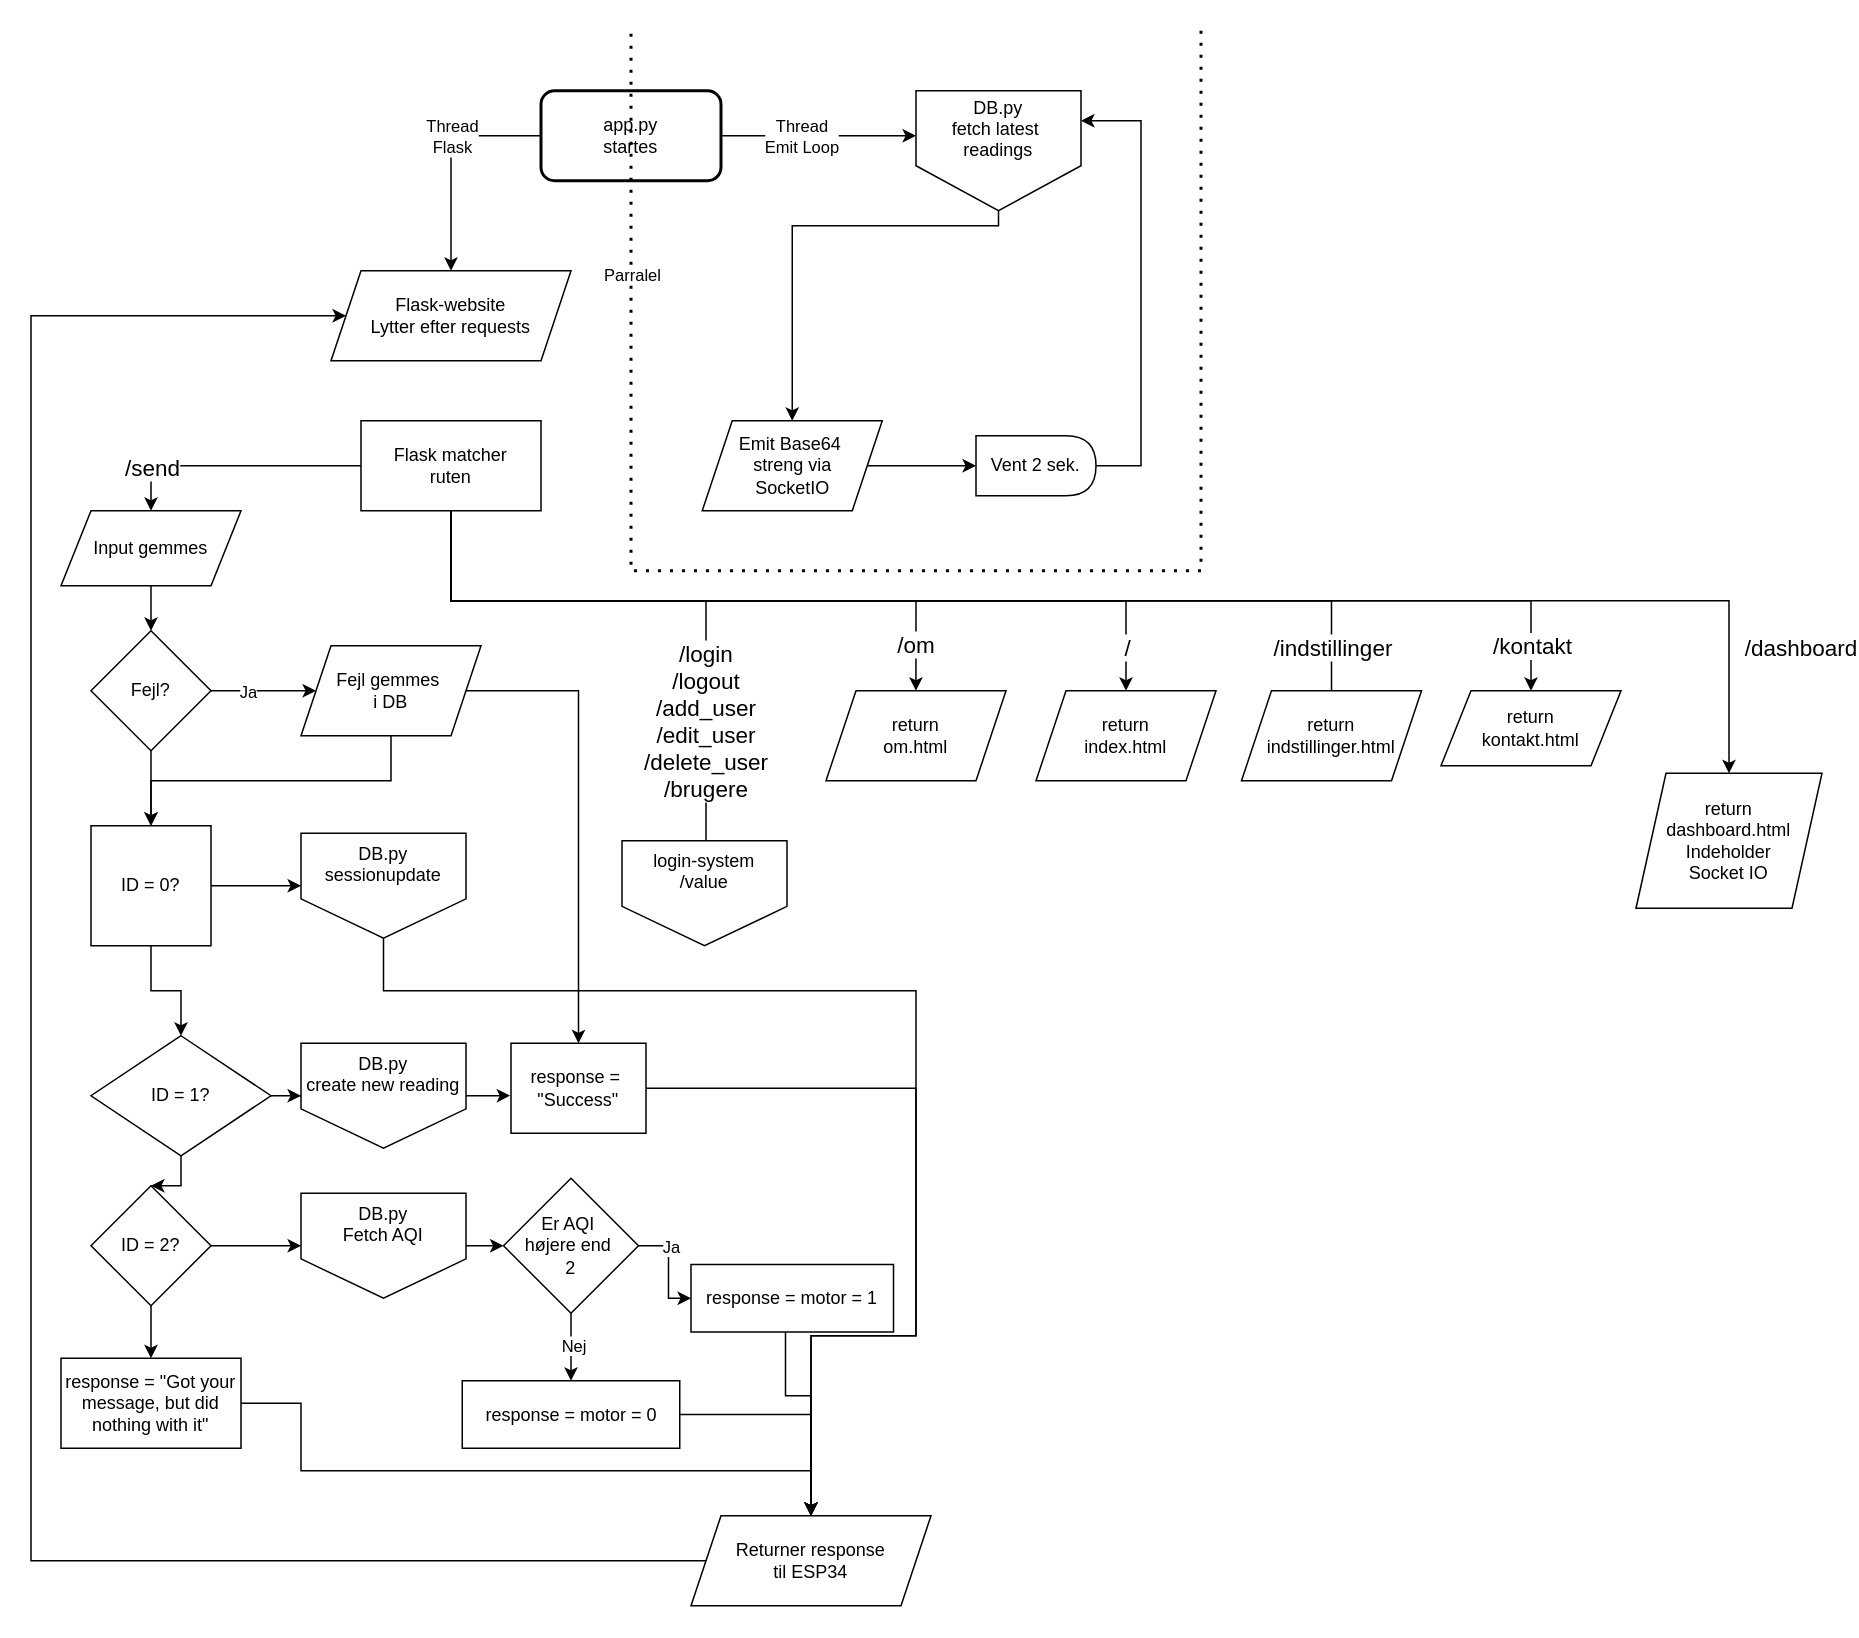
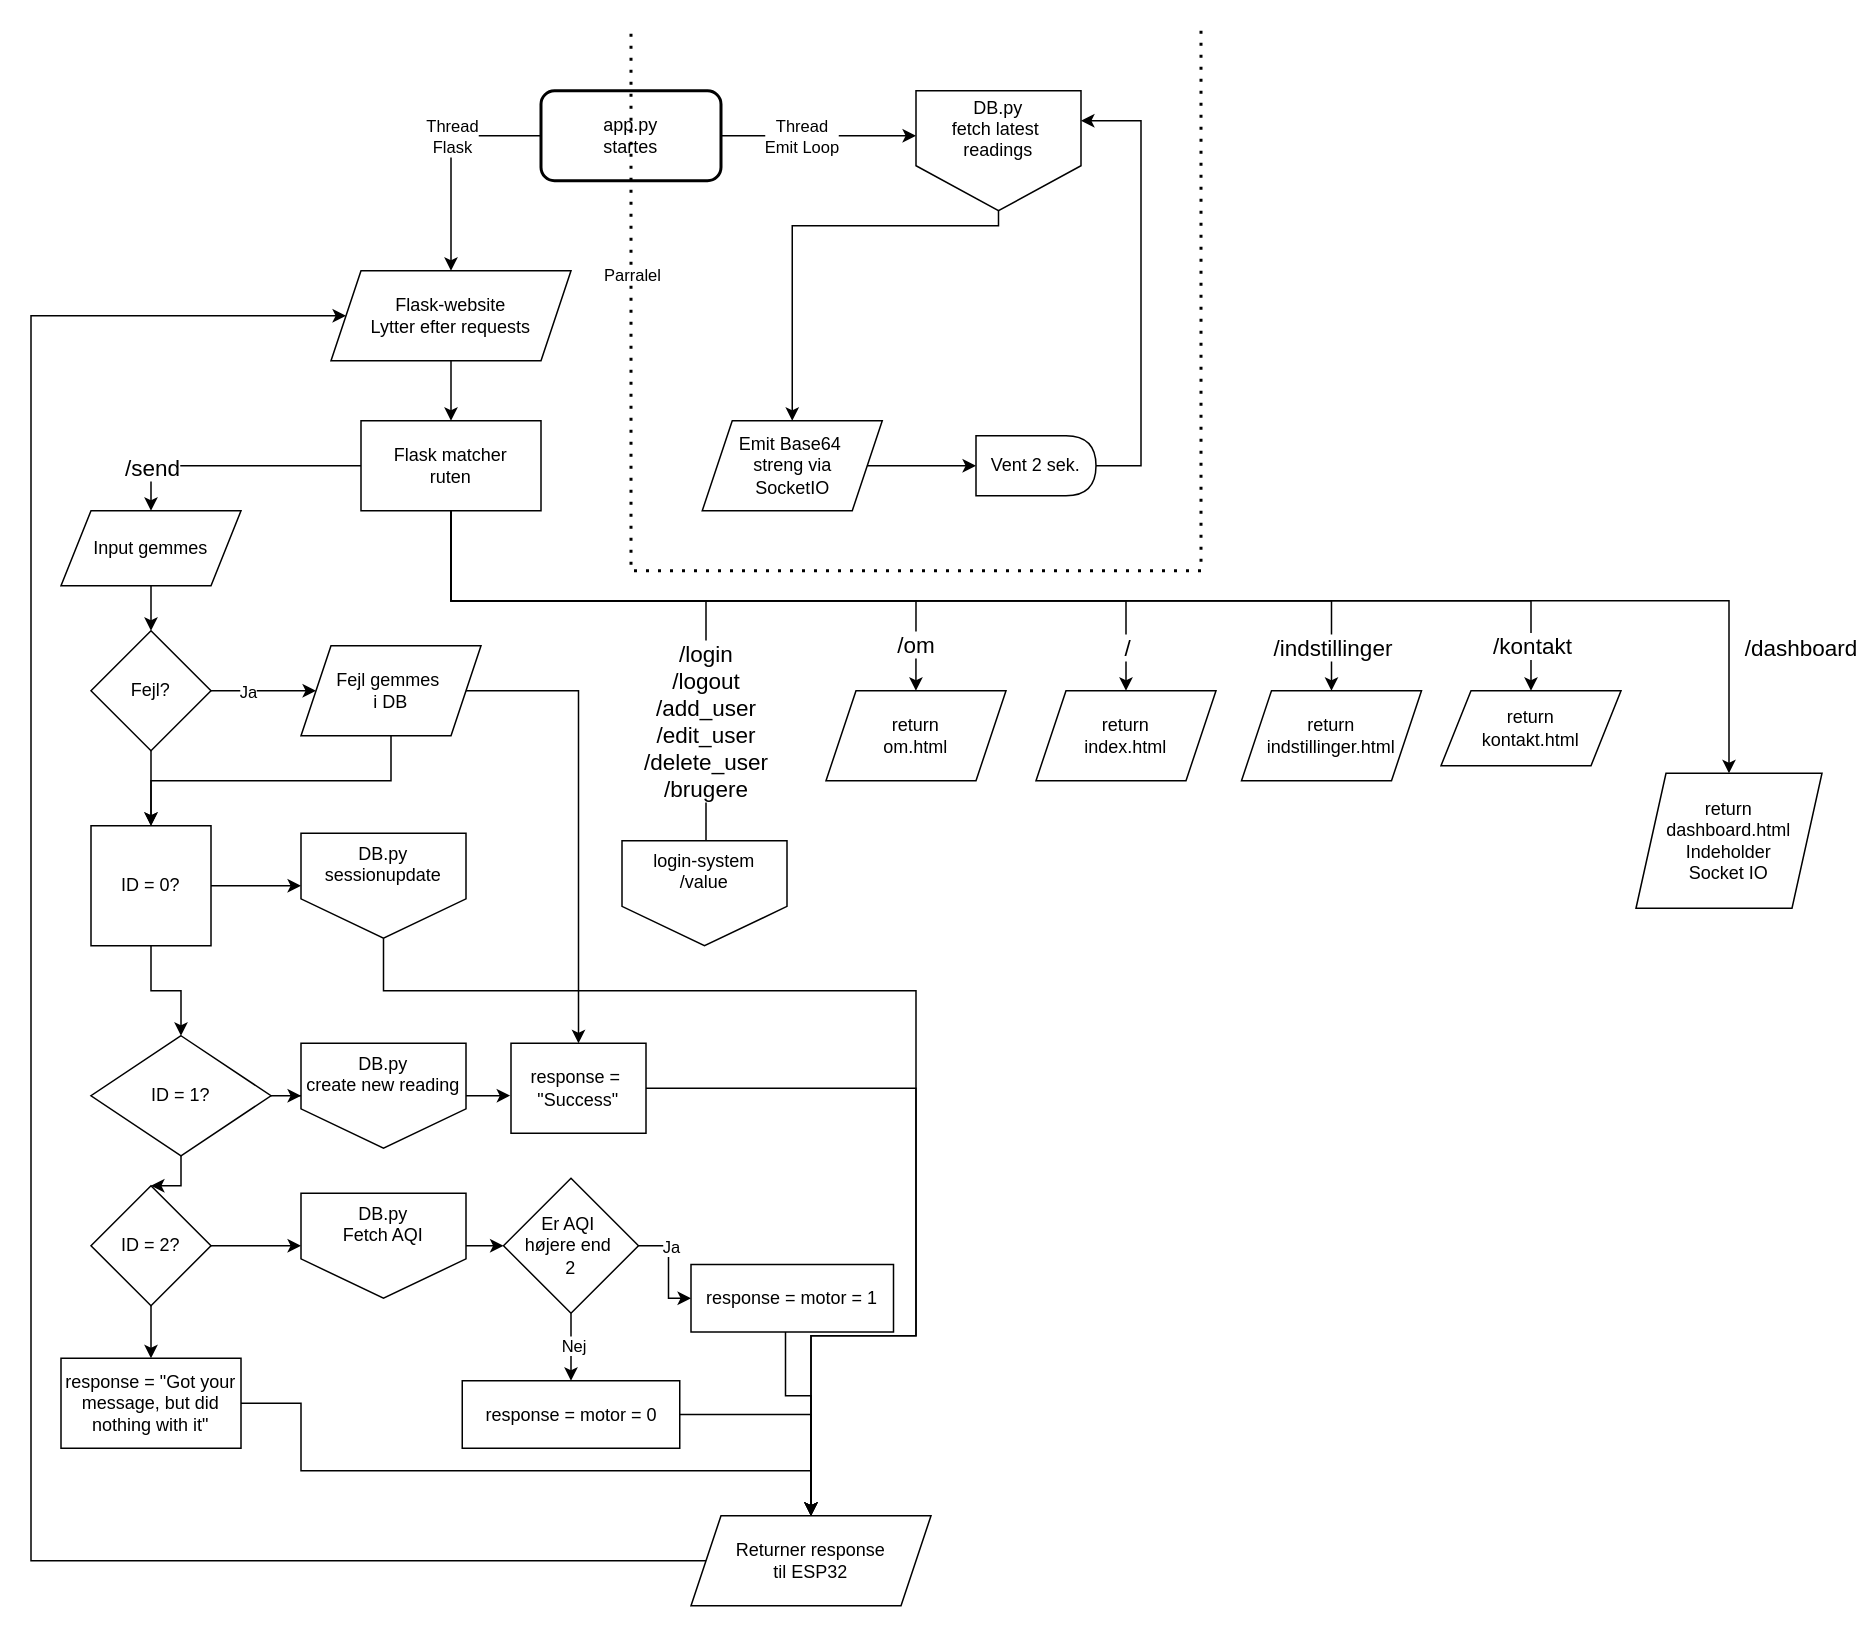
edge "Flask-website Lytter efter requests" -> "Flask matcher ruten": added
edge "Flask matcher ruten" -- "return indstillinger.html": arrowhead none -> classic
node "Returner response til ESP34": label "Returner response til ESP34" -> "Returner response til ESP32"
